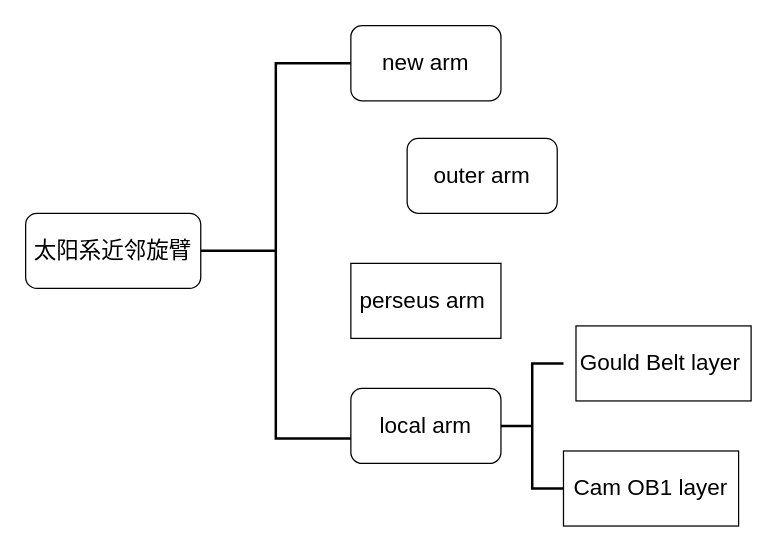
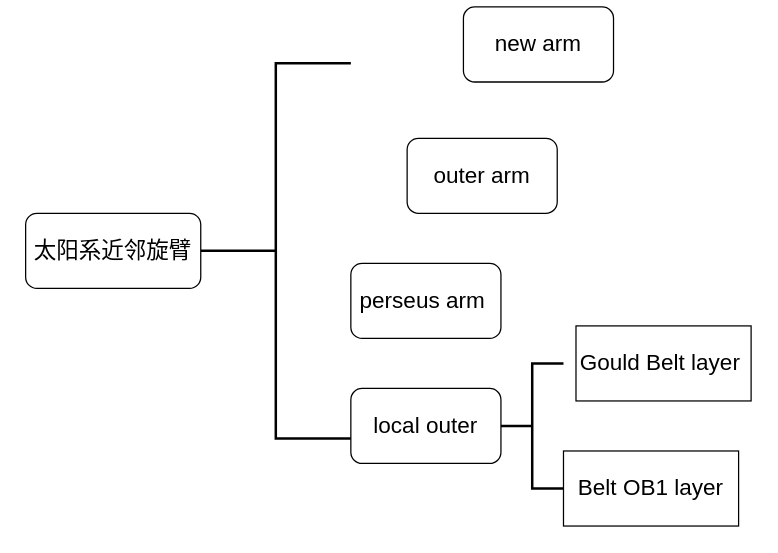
node "new arm": moved (426, 63) -> (538, 44)
node "perseus arm": shape rectangle -> rounded rectangle
node "local arm": label "local arm" -> "local outer"
node "Cam OB1 layer": label "Cam OB1 layer" -> "Belt OB1 layer"
